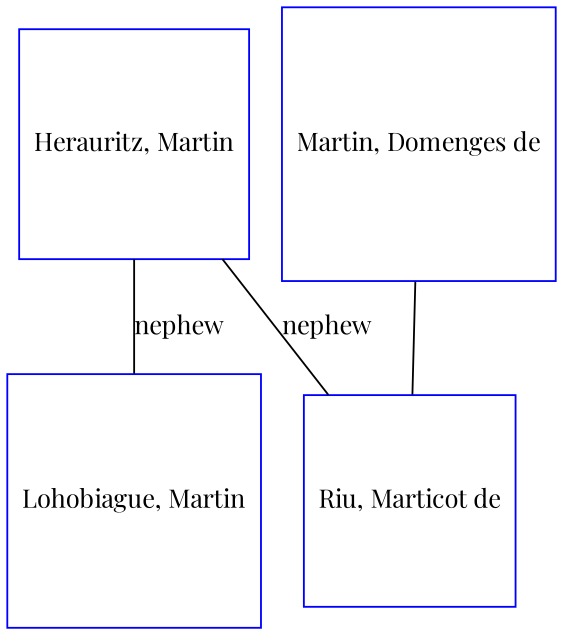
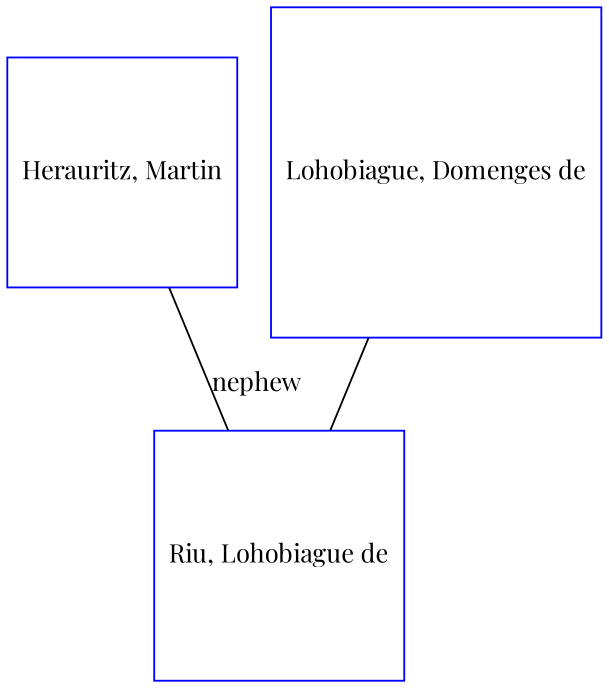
node "Martin, Domenges de": label "Martin, Domenges de" -> "Lohobiague, Domenges de"
node "Lohobiague, Martin": removed
node "Riu, Marticot de": label "Riu, Marticot de" -> "Riu, Lohobiague de"
